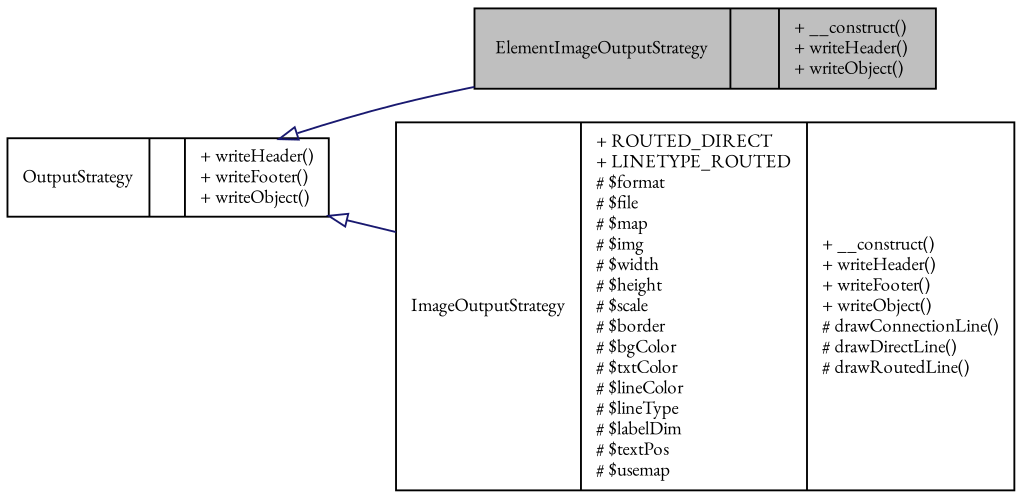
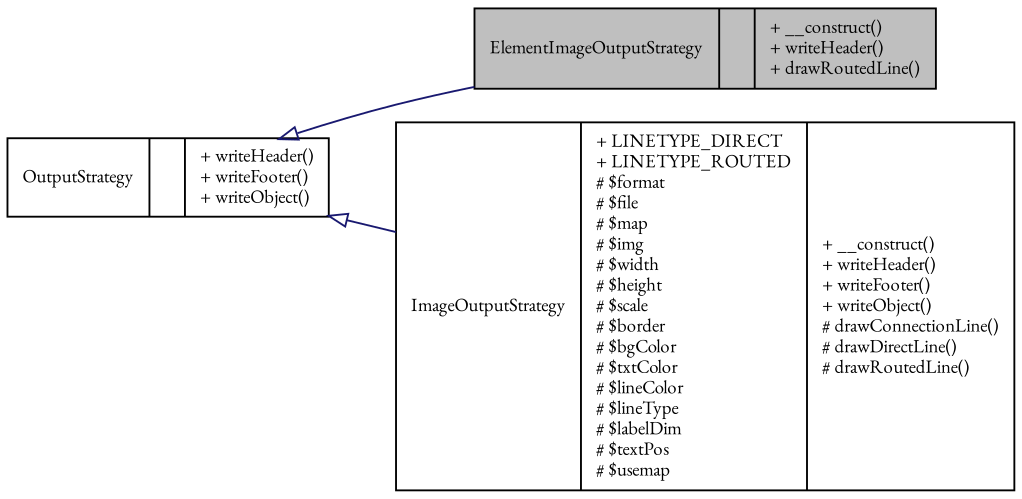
node "ElementImageOutputStrategy": text "+ writeObject()" -> "+ drawRoutedLine()"
node "ImageOutputStrategy": text "+ ROUTED_DIRECT" -> "+ LINETYPE_DIRECT"
